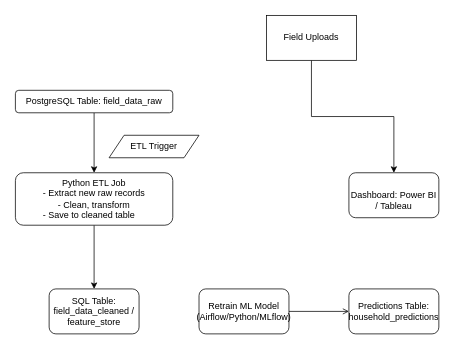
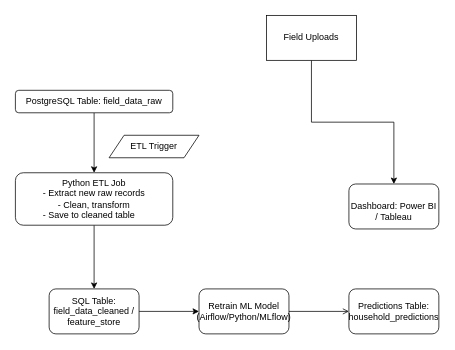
node "Dashboard: Power BI / Tableau": moved (394, 195) -> (394, 207)
edge "SQL Table: field_data_cleaned / feature_store" -> "Retrain ML Model (Airflow/Python/MLflow)": added
